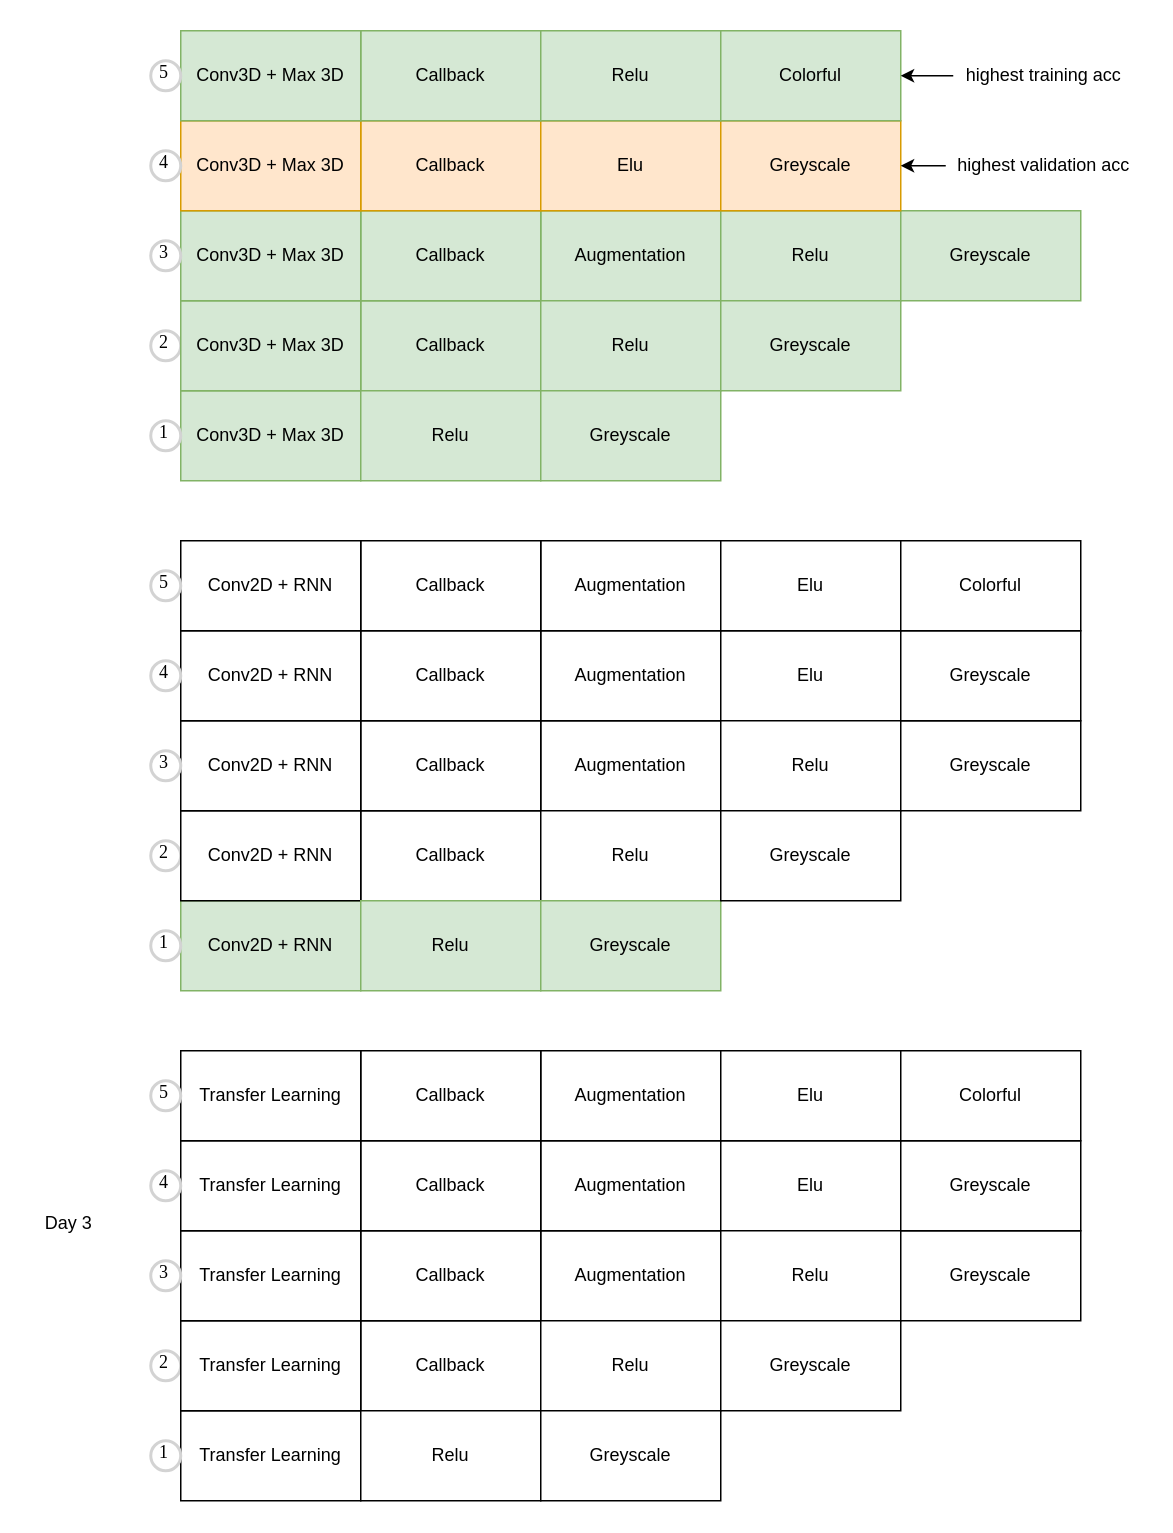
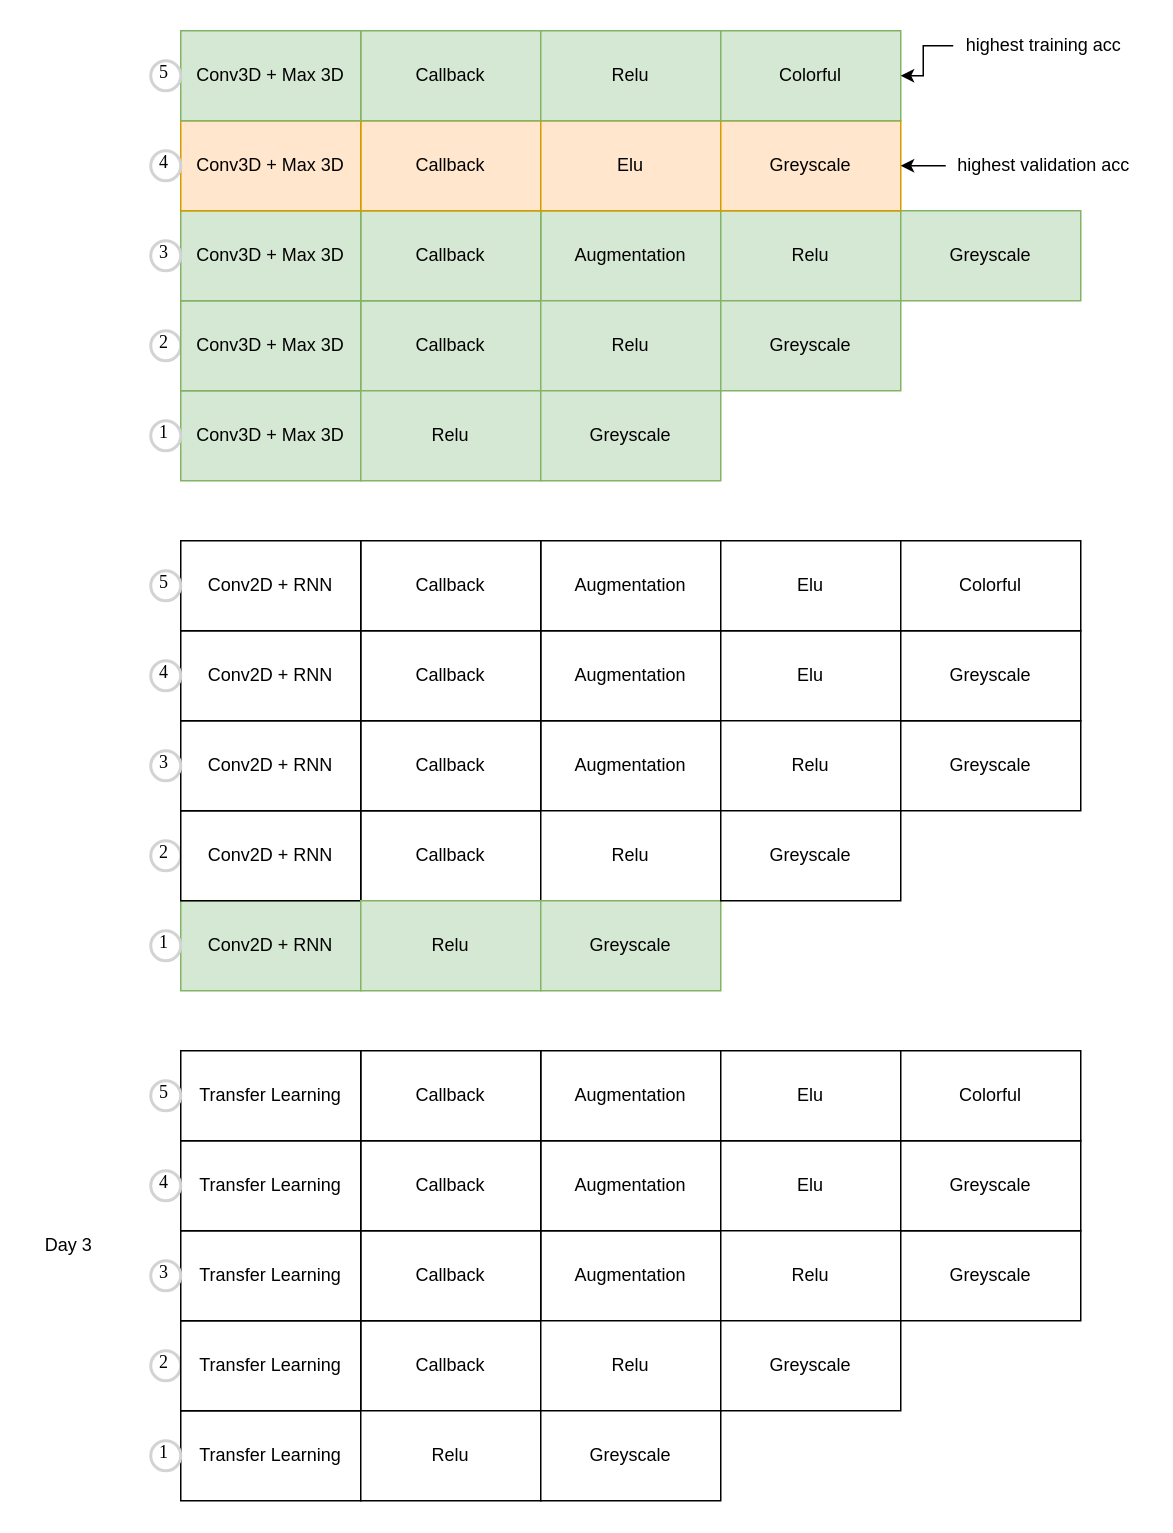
node "highest training acc": moved (1043, 76) -> (1043, 46)
node "Day 3": moved (68, 1223) -> (68, 1246)
